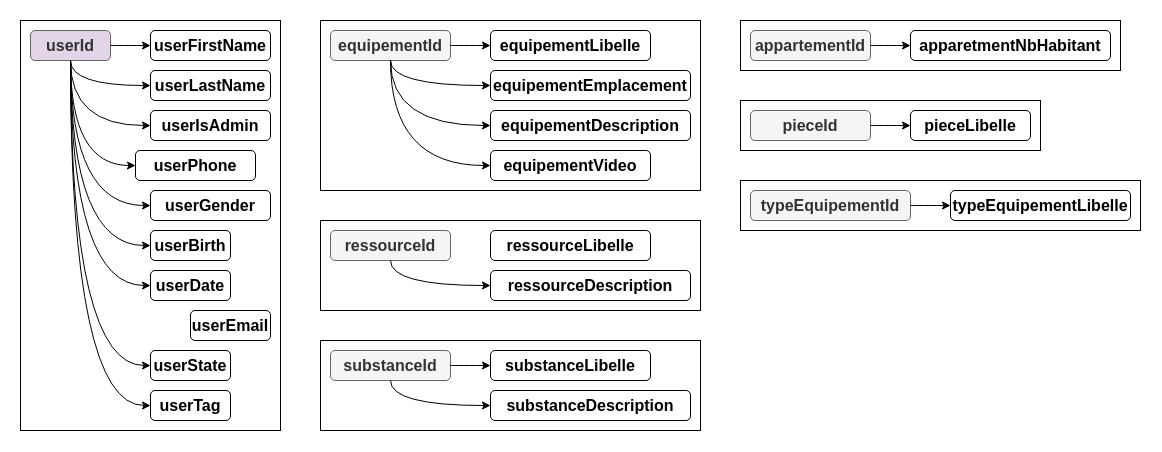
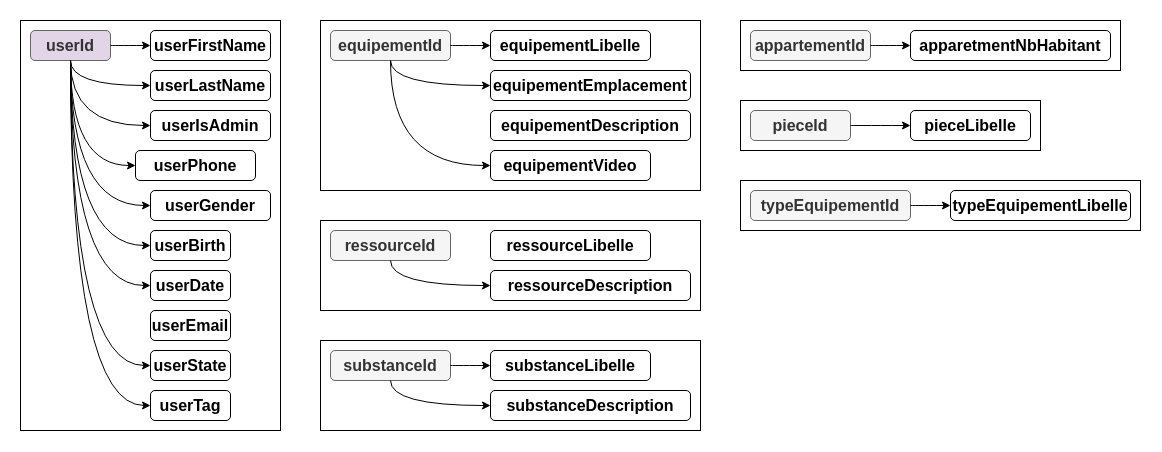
edge "equipementId" -> "equipementDescription": removed
node "pieceId": size 120x30 -> 100x30
node "userEmail": moved (231, 326) -> (191, 326)
